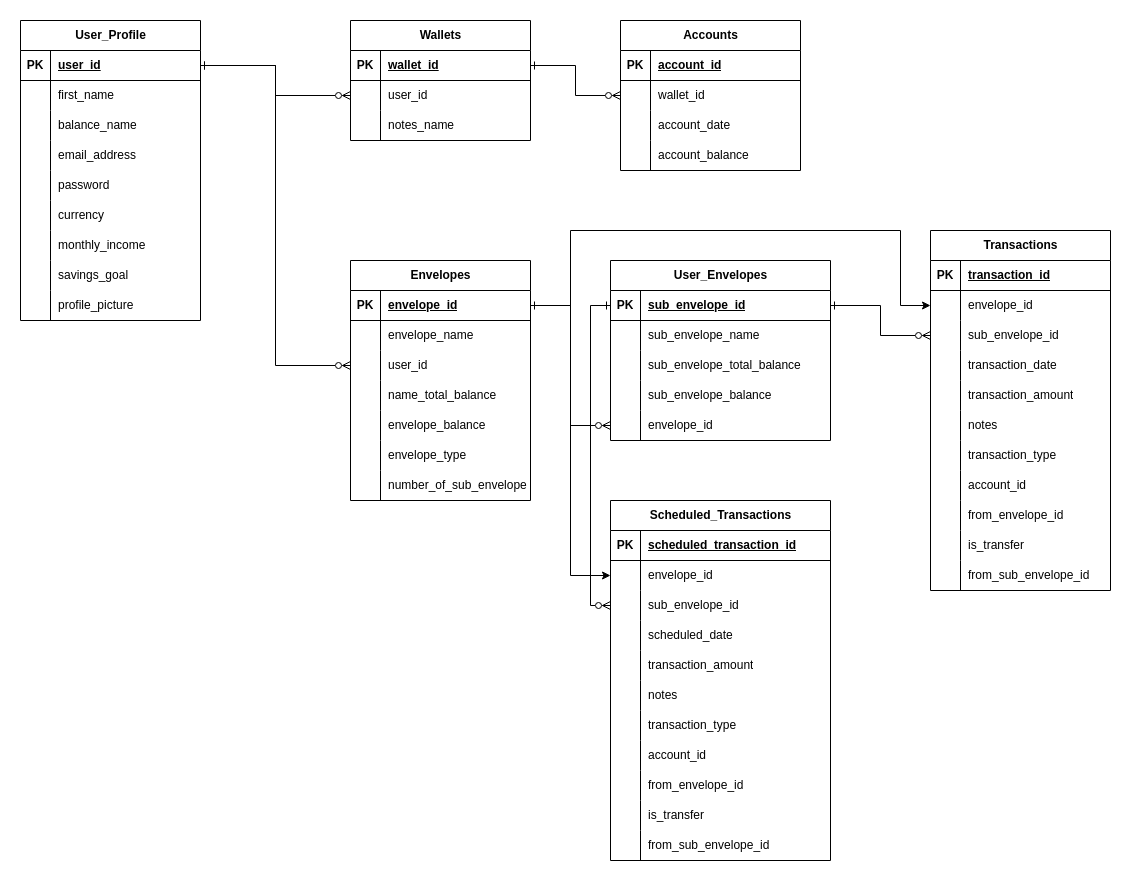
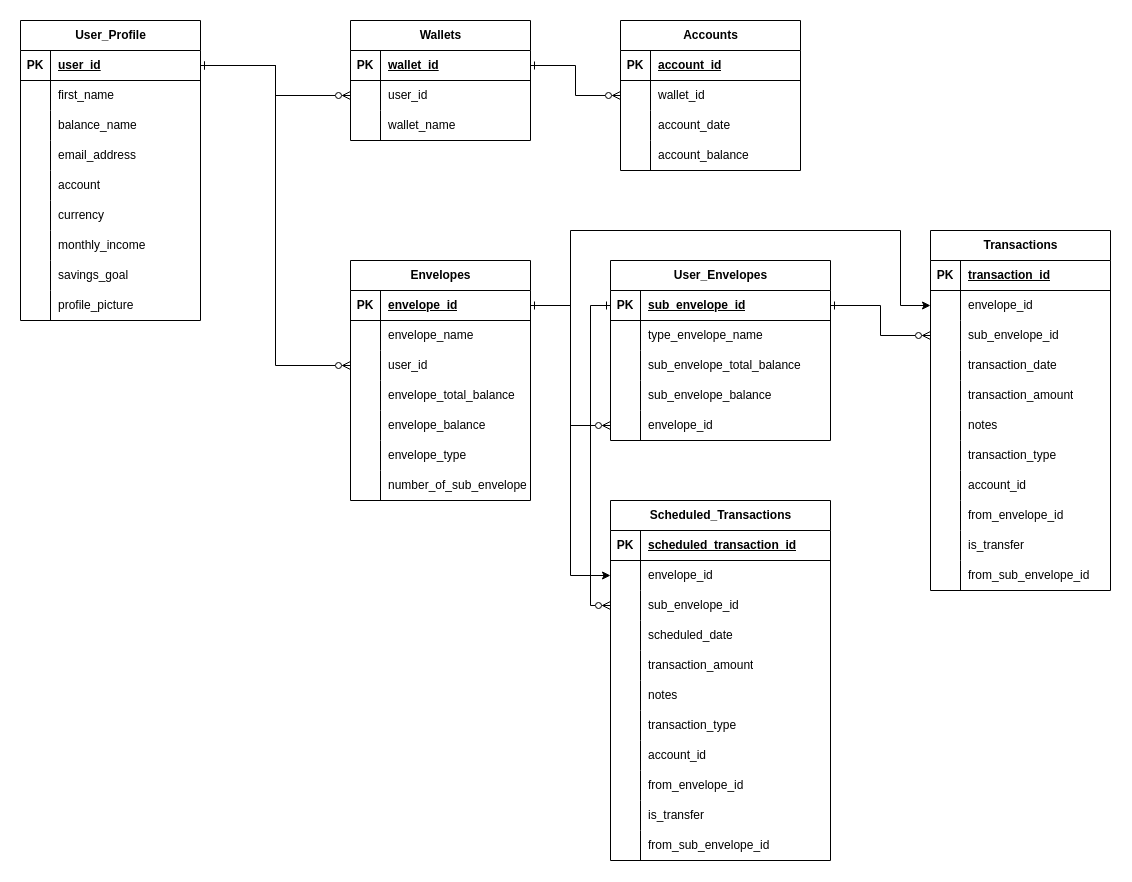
node "notes_name": label "notes_name" -> "wallet_name"
node "password": label "password" -> "account"
node "sub_envelope_name": label "sub_envelope_name" -> "type_envelope_name"
node "name_total_balance": label "name_total_balance" -> "envelope_total_balance"
